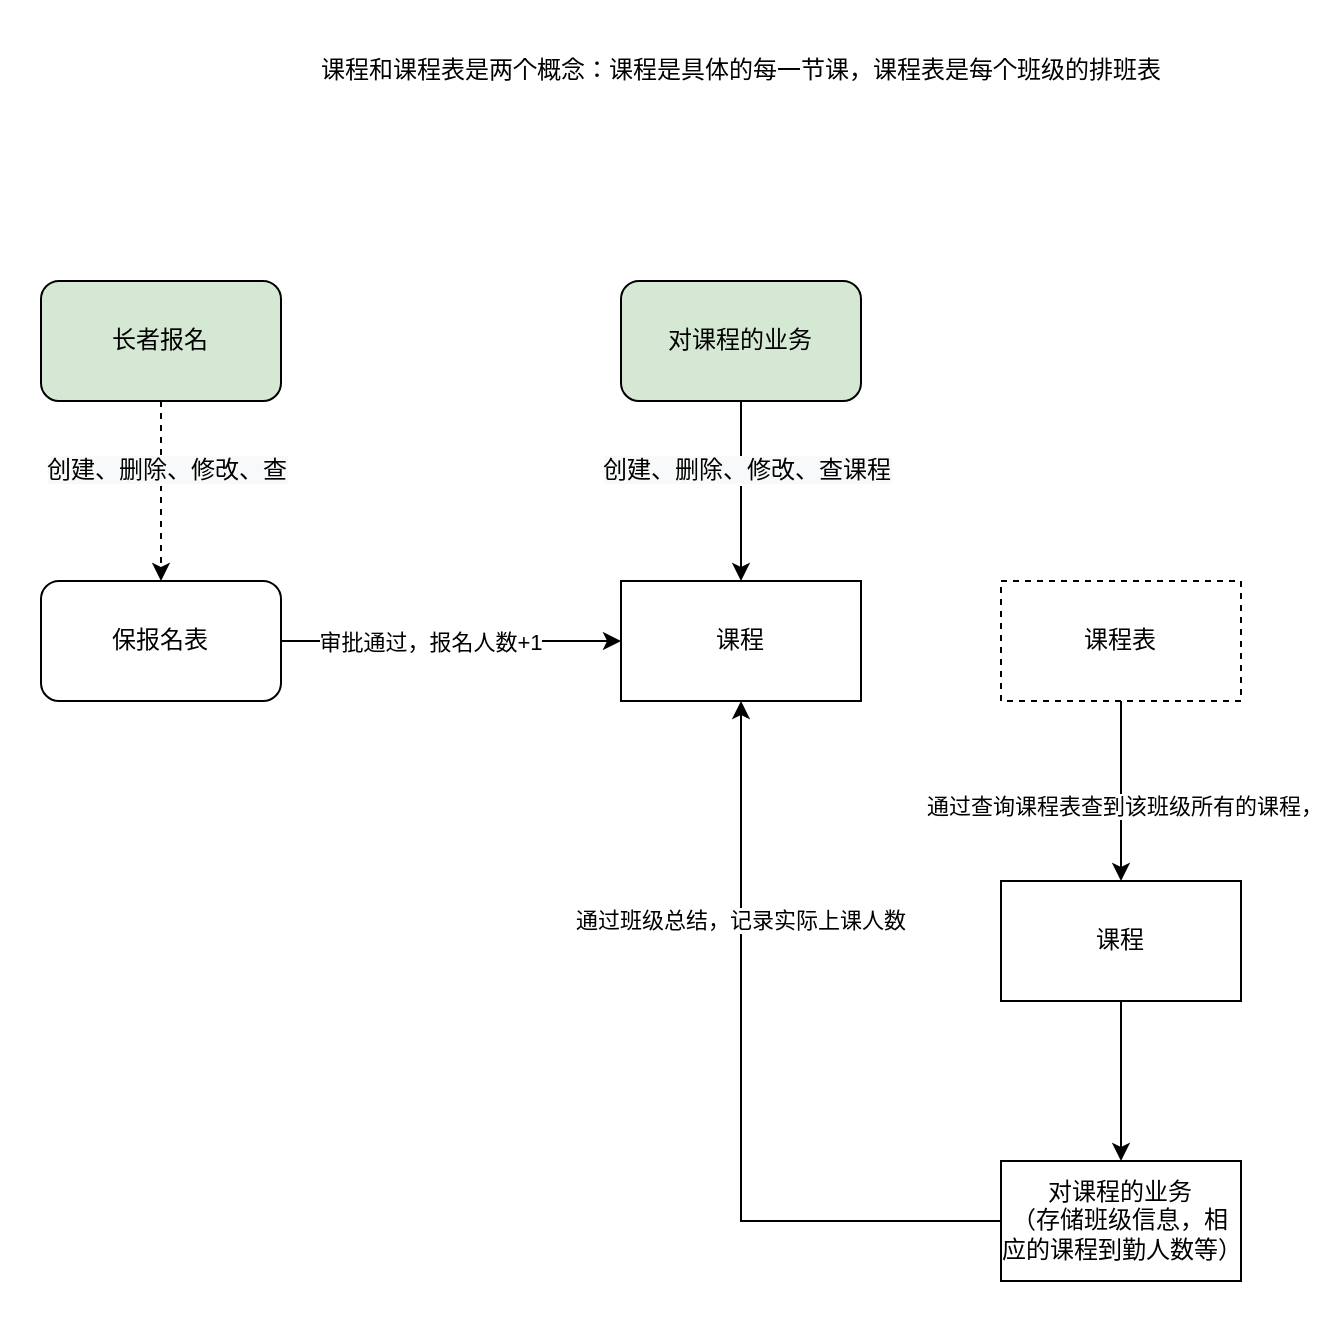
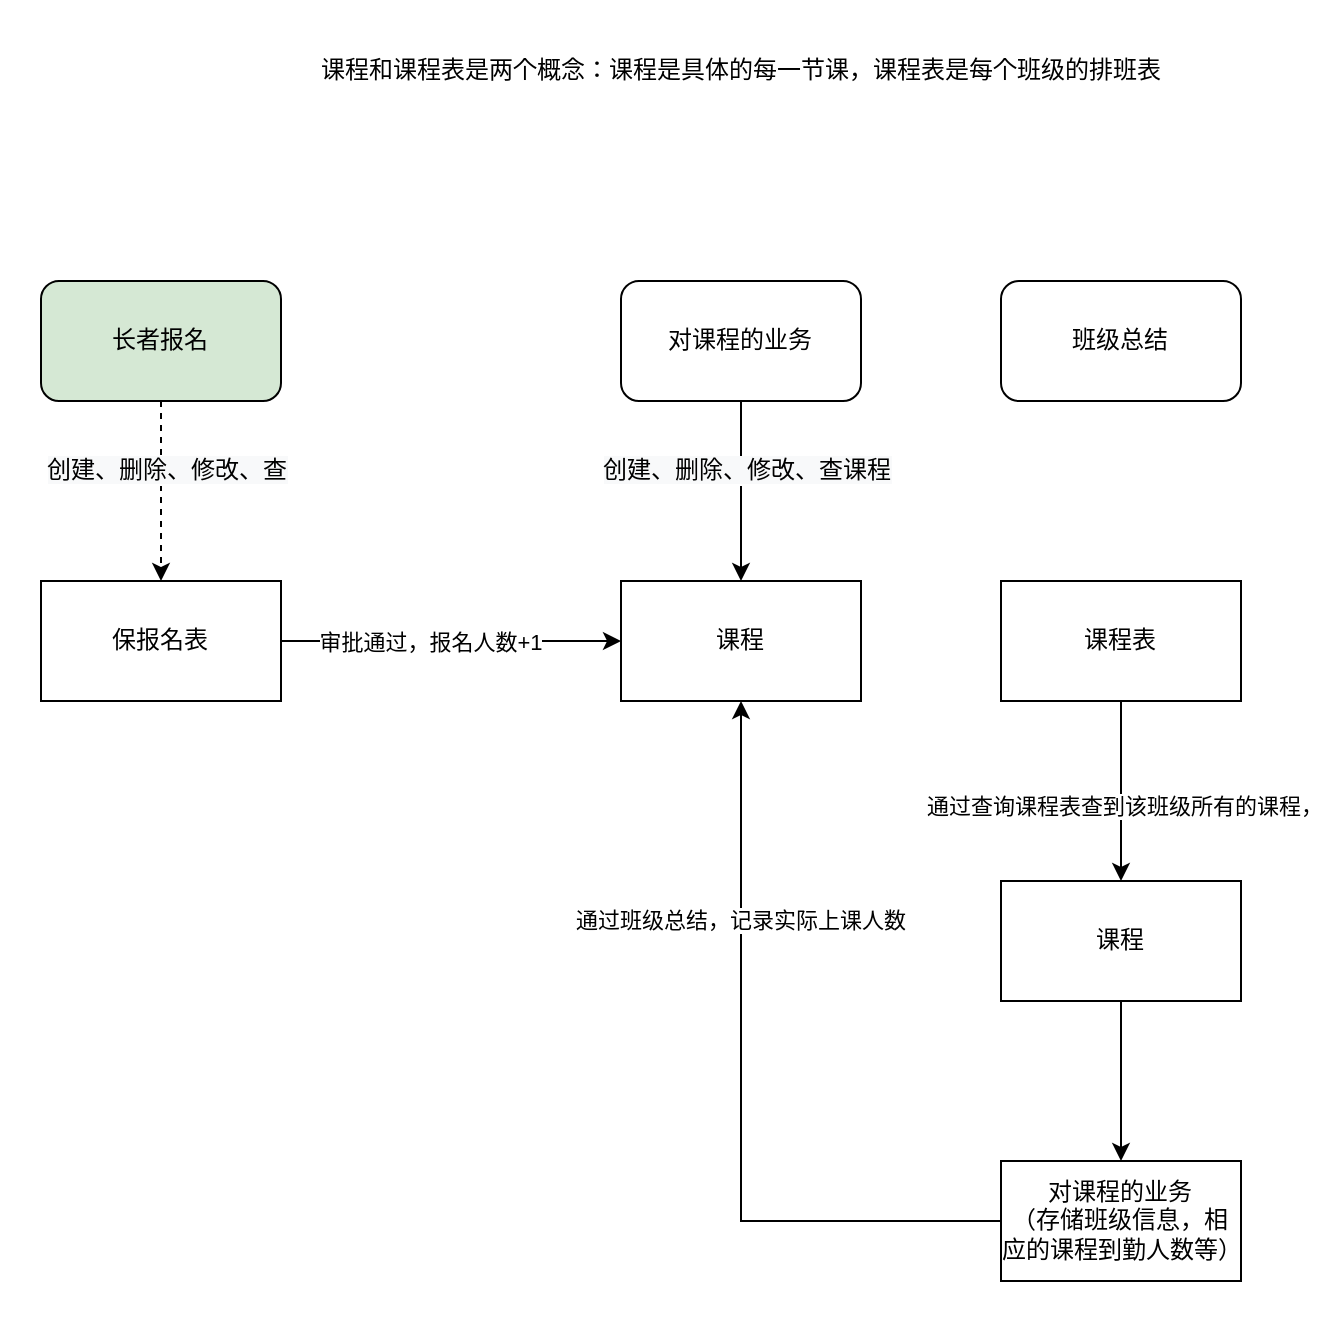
node "对课程的业务": fillcolor #d5e8d4 -> #ffffff
node "班级总结": added
node "保报名表": shape rounded rectangle -> rectangle
node "课程表": style dashed -> solid
